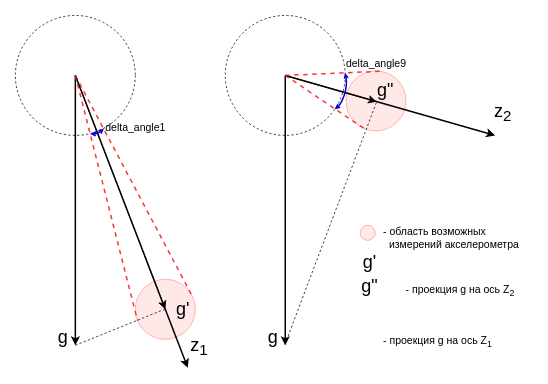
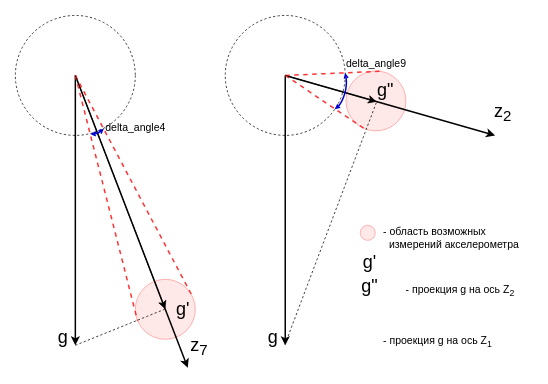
node "delta_angle1": label "delta_angle1" -> "delta_angle4"
node "z1": label "z1" -> "z7"
